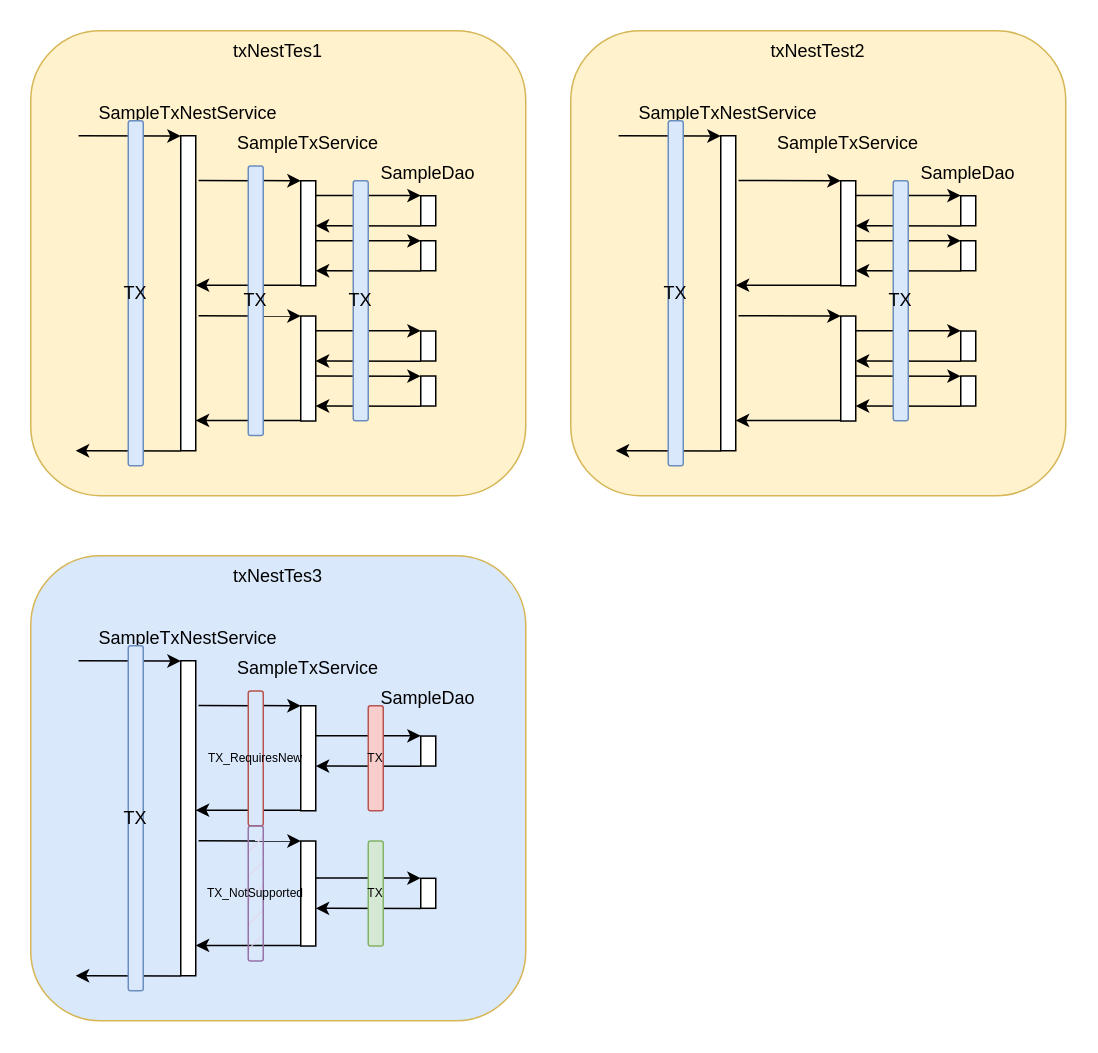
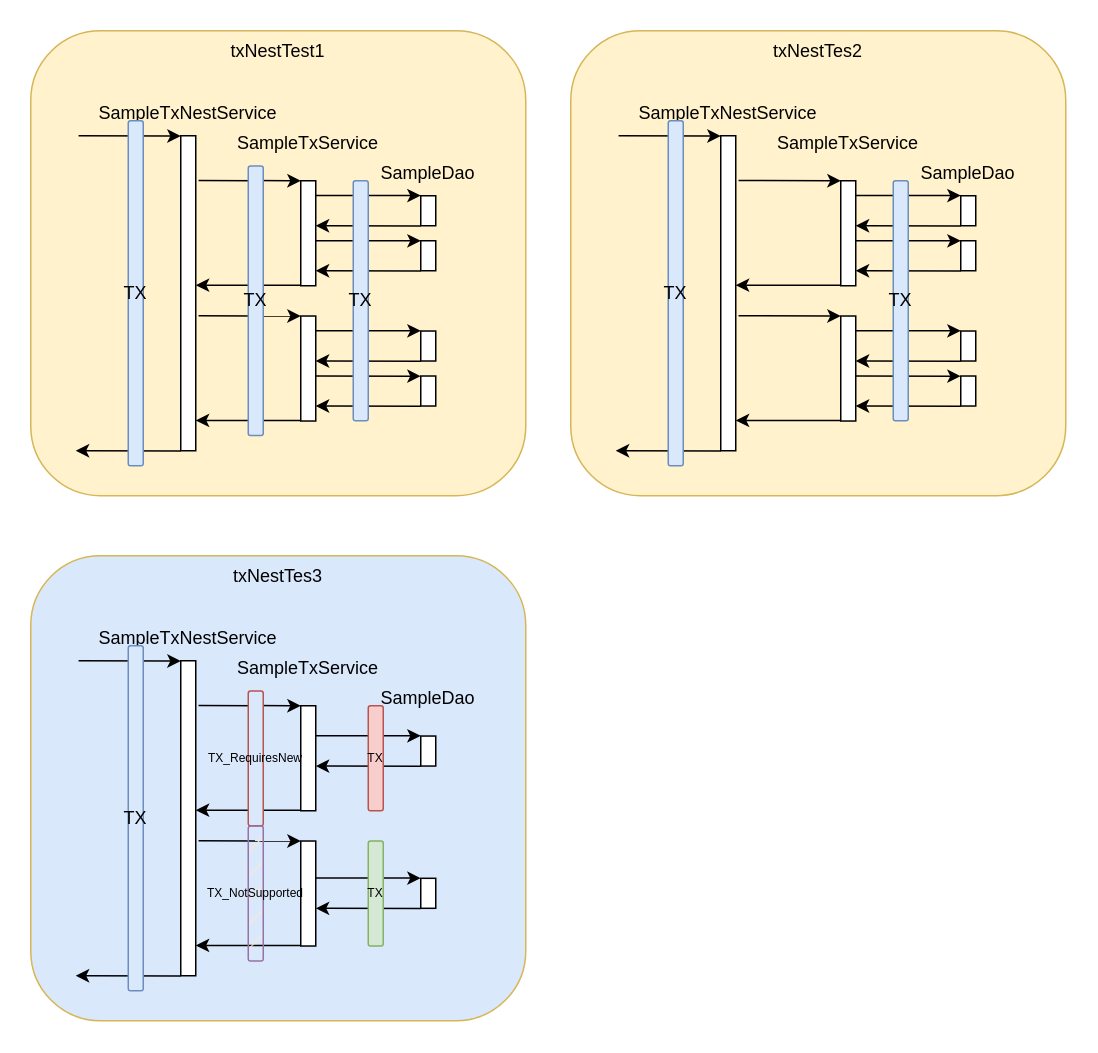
node "txNestTes1": label "txNestTes1" -> "txNestTest1"
node "txNestTest2": label "txNestTest2" -> "txNestTes2"
node "TX_NotSupported": fillcolor #e1d5e7 -> #ffe6cc
